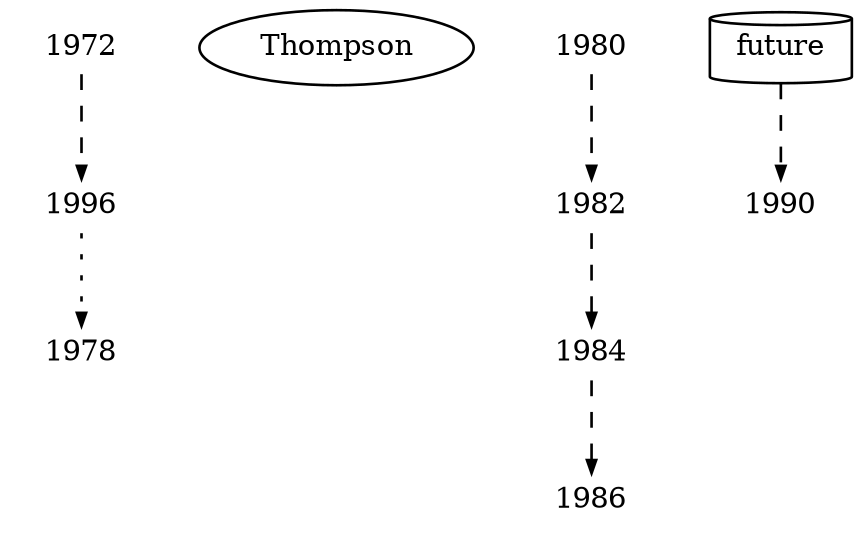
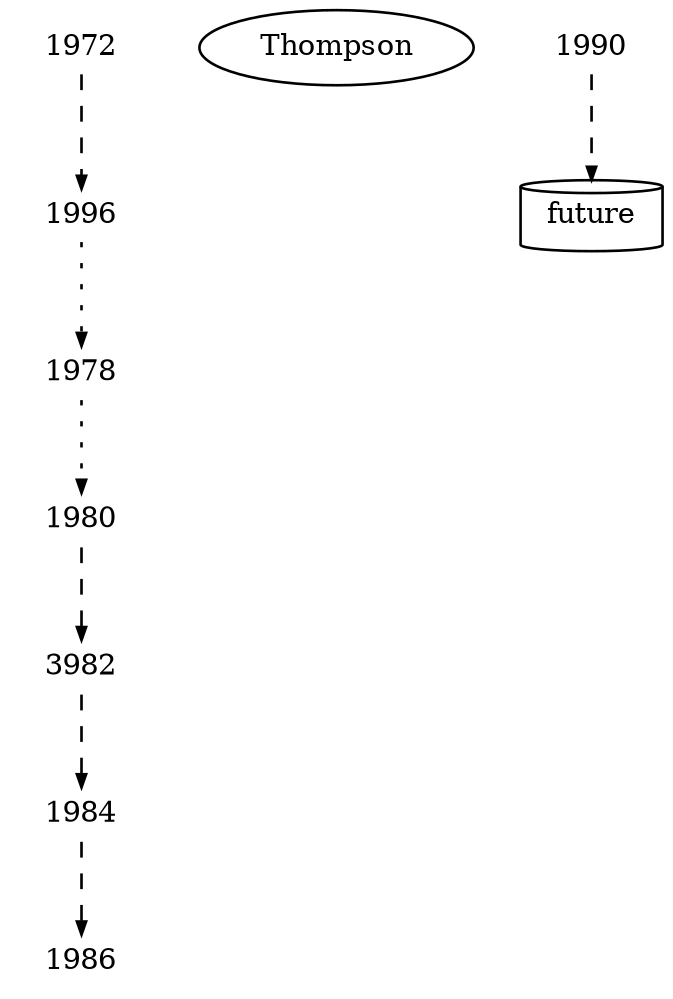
edge "future" -> "1990": reversed
node "1982": label "1982" -> "3982"
edge "1978" -> "1980": added
